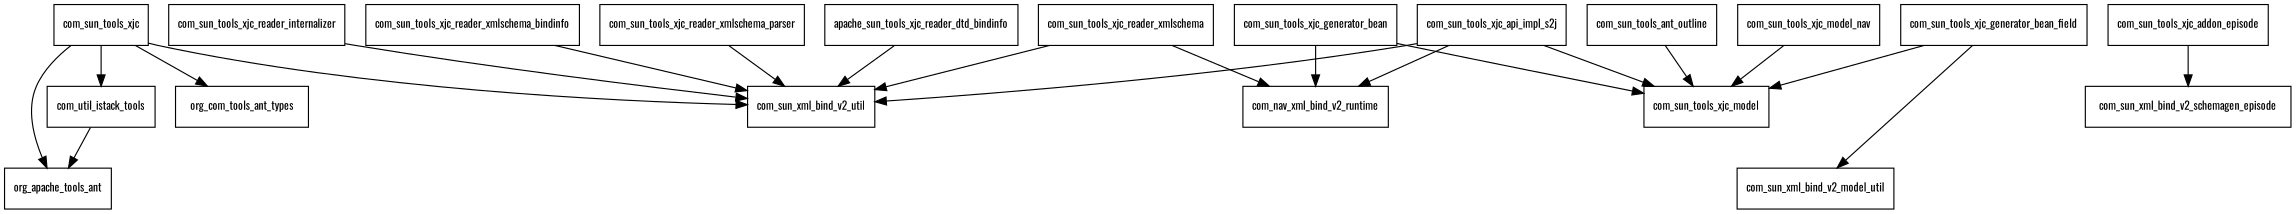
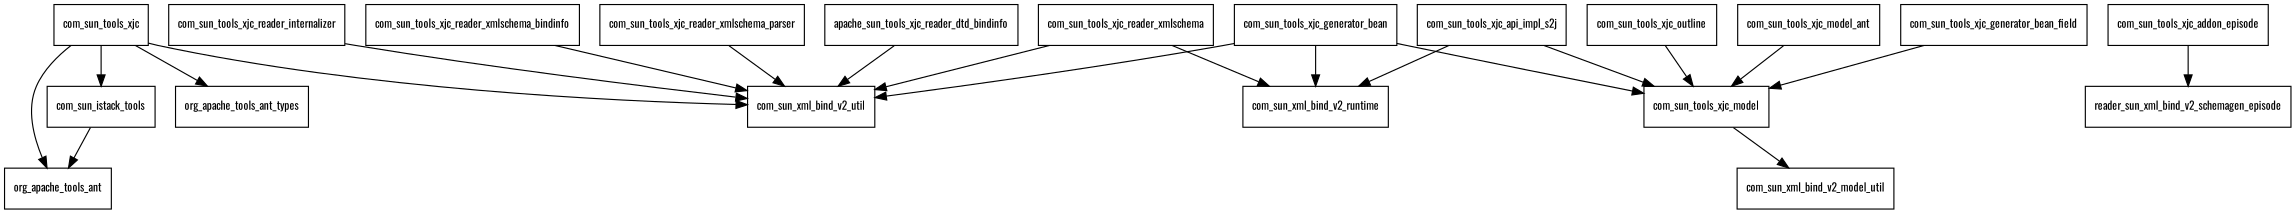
node "com_sun_tools_ant_outline": label "com_sun_tools_ant_outline" -> "com_sun_tools_xjc_outline"
node "com_sun_tools_xjc_model_nav": label "com_sun_tools_xjc_model_nav" -> "com_sun_tools_xjc_model_ant"
edge "com_sun_tools_xjc_api_impl_s2j" -> "com_sun_xml_bind_v2_util": now "com_sun_tools_xjc_generator_bean" -> "com_sun_xml_bind_v2_util"
edge "com_sun_tools_xjc_generator_bean_field" -> "com_sun_xml_bind_v2_model_util": now "com_sun_tools_xjc_model" -> "com_sun_xml_bind_v2_model_util"
node "com_util_istack_tools": label "com_util_istack_tools" -> "com_sun_istack_tools"
node "org_com_tools_ant_types": label "org_com_tools_ant_types" -> "org_apache_tools_ant_types"
node "com_nav_xml_bind_v2_runtime": label "com_nav_xml_bind_v2_runtime" -> "com_sun_xml_bind_v2_runtime"
node "com_sun_xml_bind_v2_schemagen_episode": label "com_sun_xml_bind_v2_schemagen_episode" -> "reader_sun_xml_bind_v2_schemagen_episode"
